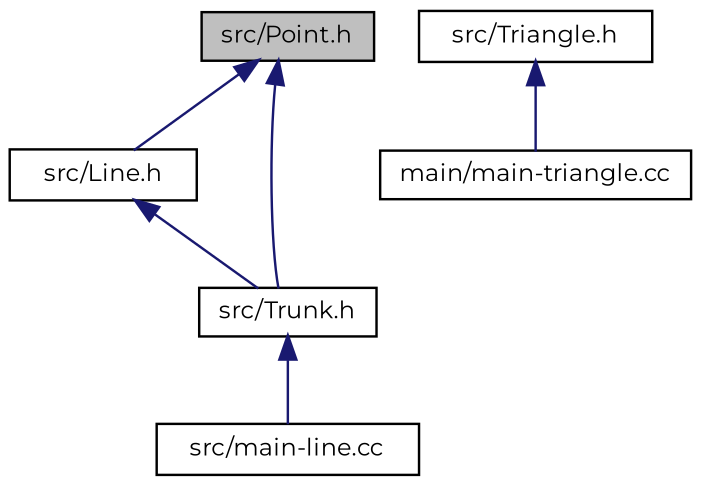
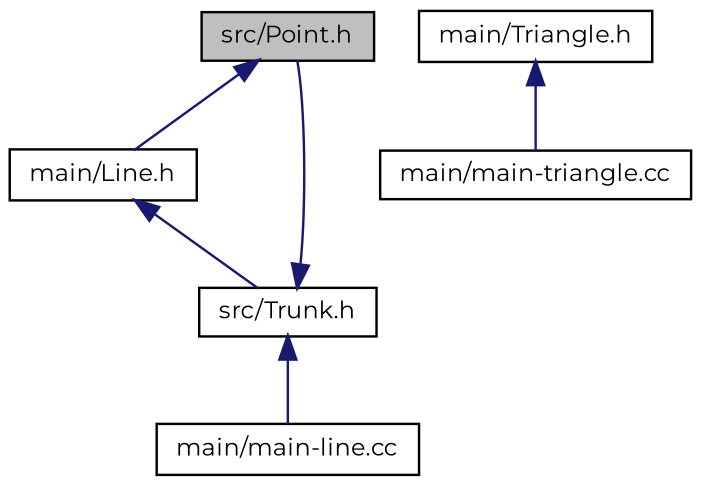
node "src/Triangle.h": label "src/Triangle.h" -> "main/Triangle.h"
node "src/Line.h": label "src/Line.h" -> "main/Line.h"
edge "src/Trunk.h" -> "src/Point.h": reversed
node "src/main-line.cc": label "src/main-line.cc" -> "main/main-line.cc"
